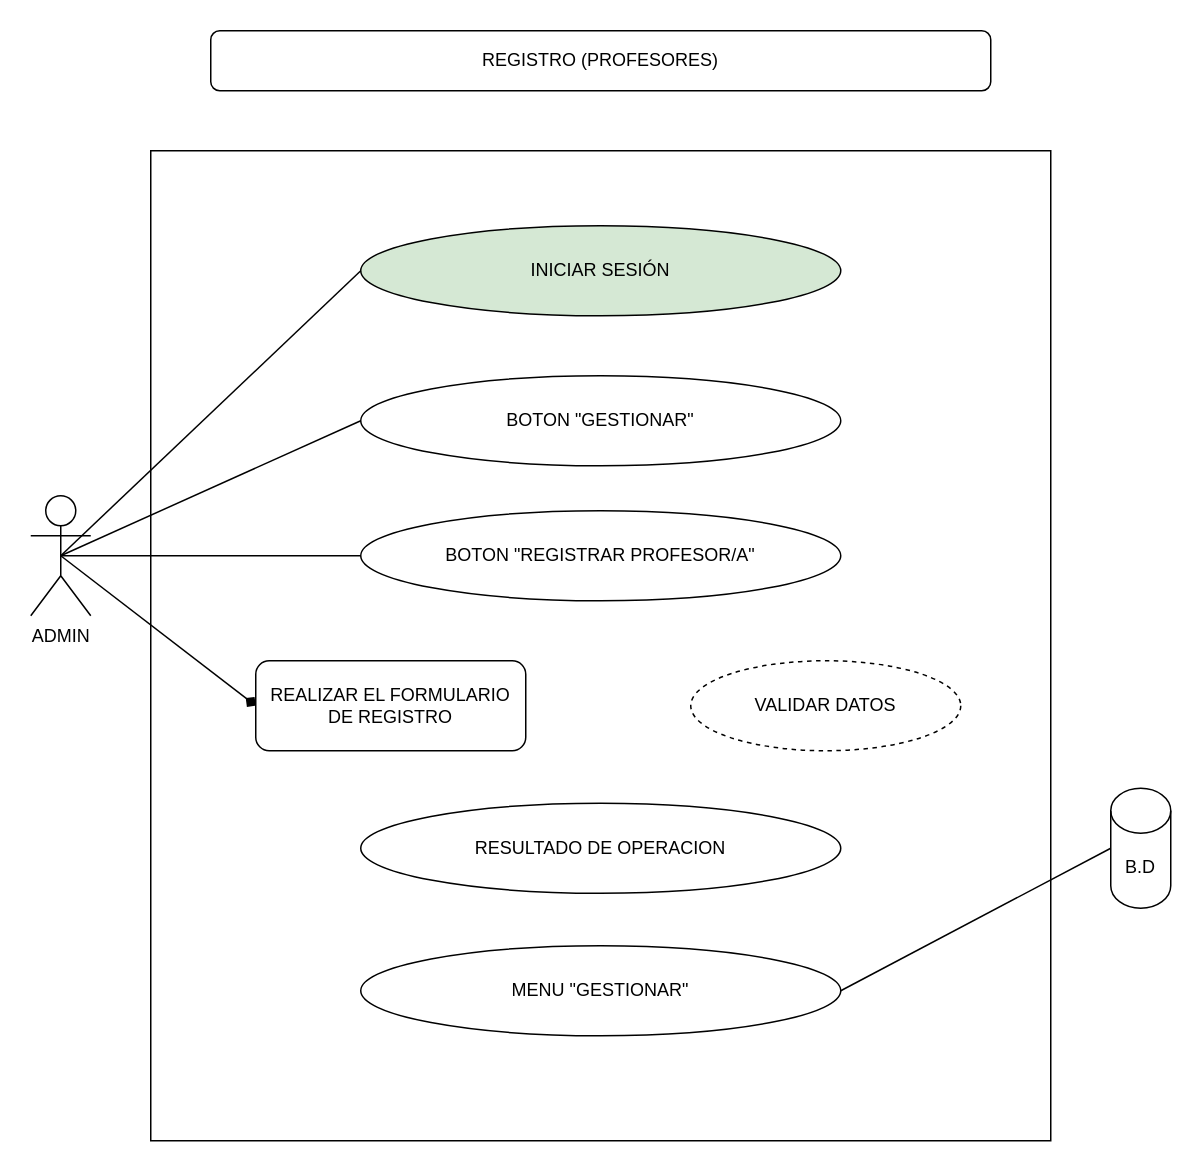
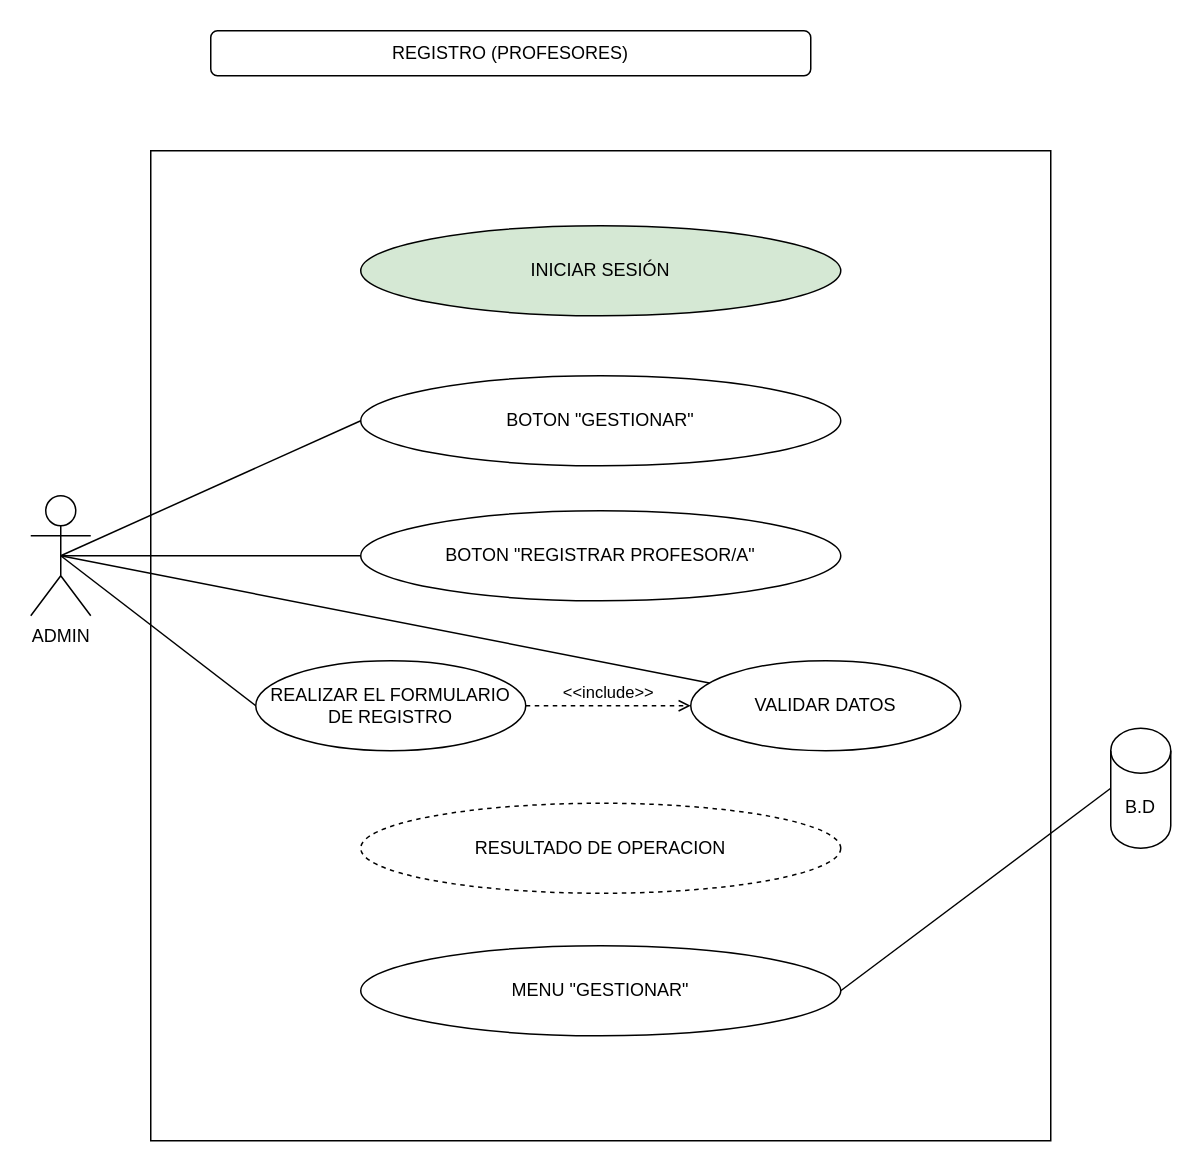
node "REGISTRO (PROFESORES)": size 780x60 -> 600x45
edge "INICIAR SESIÓN" -- "ADMIN": now "VALIDAR DATOS" -- "ADMIN"
edge "ADMIN" -> "REALIZAR EL FORMULARIO DE REGISTRO": arrowhead diamond -> none
node "REALIZAR EL FORMULARIO DE REGISTRO": shape rounded rectangle -> ellipse
edge "REALIZAR EL FORMULARIO DE REGISTRO" -> "VALIDAR DATOS": added, label "<<include>>"
node "VALIDAR DATOS": style dashed -> solid
node "RESULTADO DE OPERACION": style solid -> dashed
node "B.D": moved (1141, 848) -> (1141, 788)
